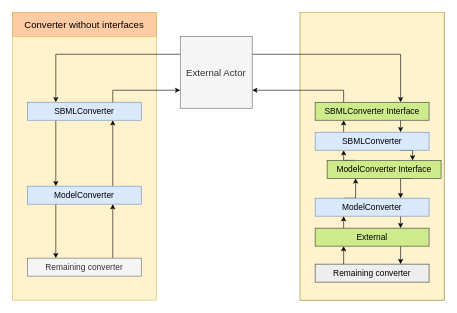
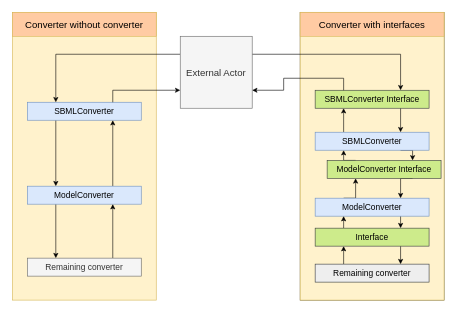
node "Converter without interfaces": label "Converter without interfaces" -> "Converter without converter"
node "Converter with interfaces": added
node "SBMLConverter Interface": moved (372, 111) -> (372, 99)
node "External": label "External" -> "Interface"
